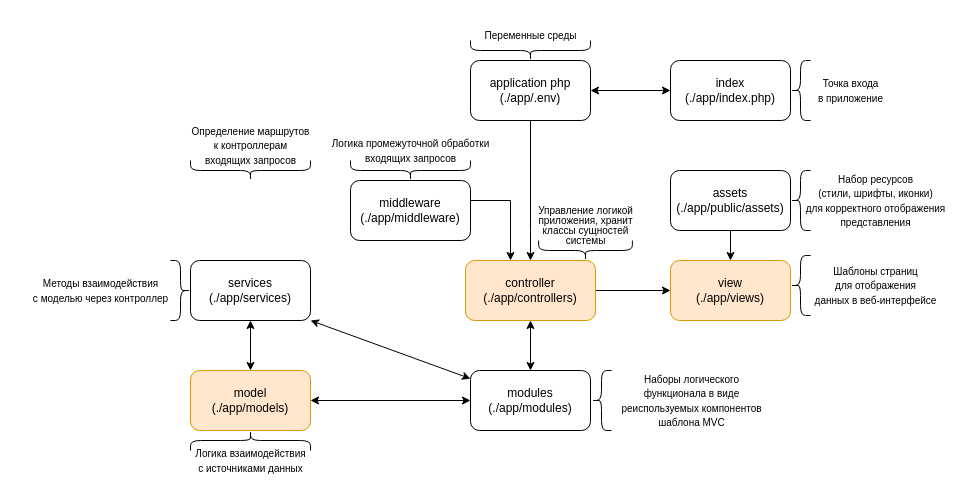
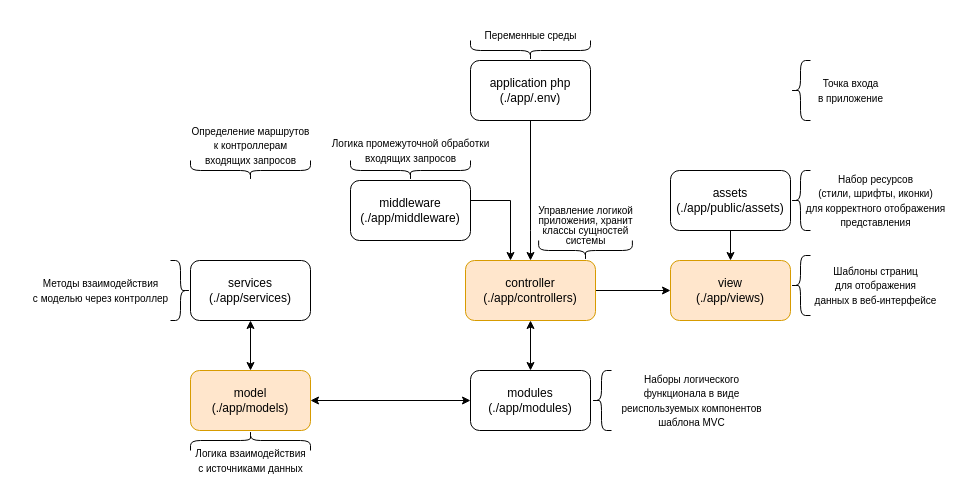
edge "application php (./app/.env)" -- "index (./app/index.php)": removed
node "index (./app/index.php)": removed
edge "services (./app/services)" -- "modules (./app/modules)": removed
